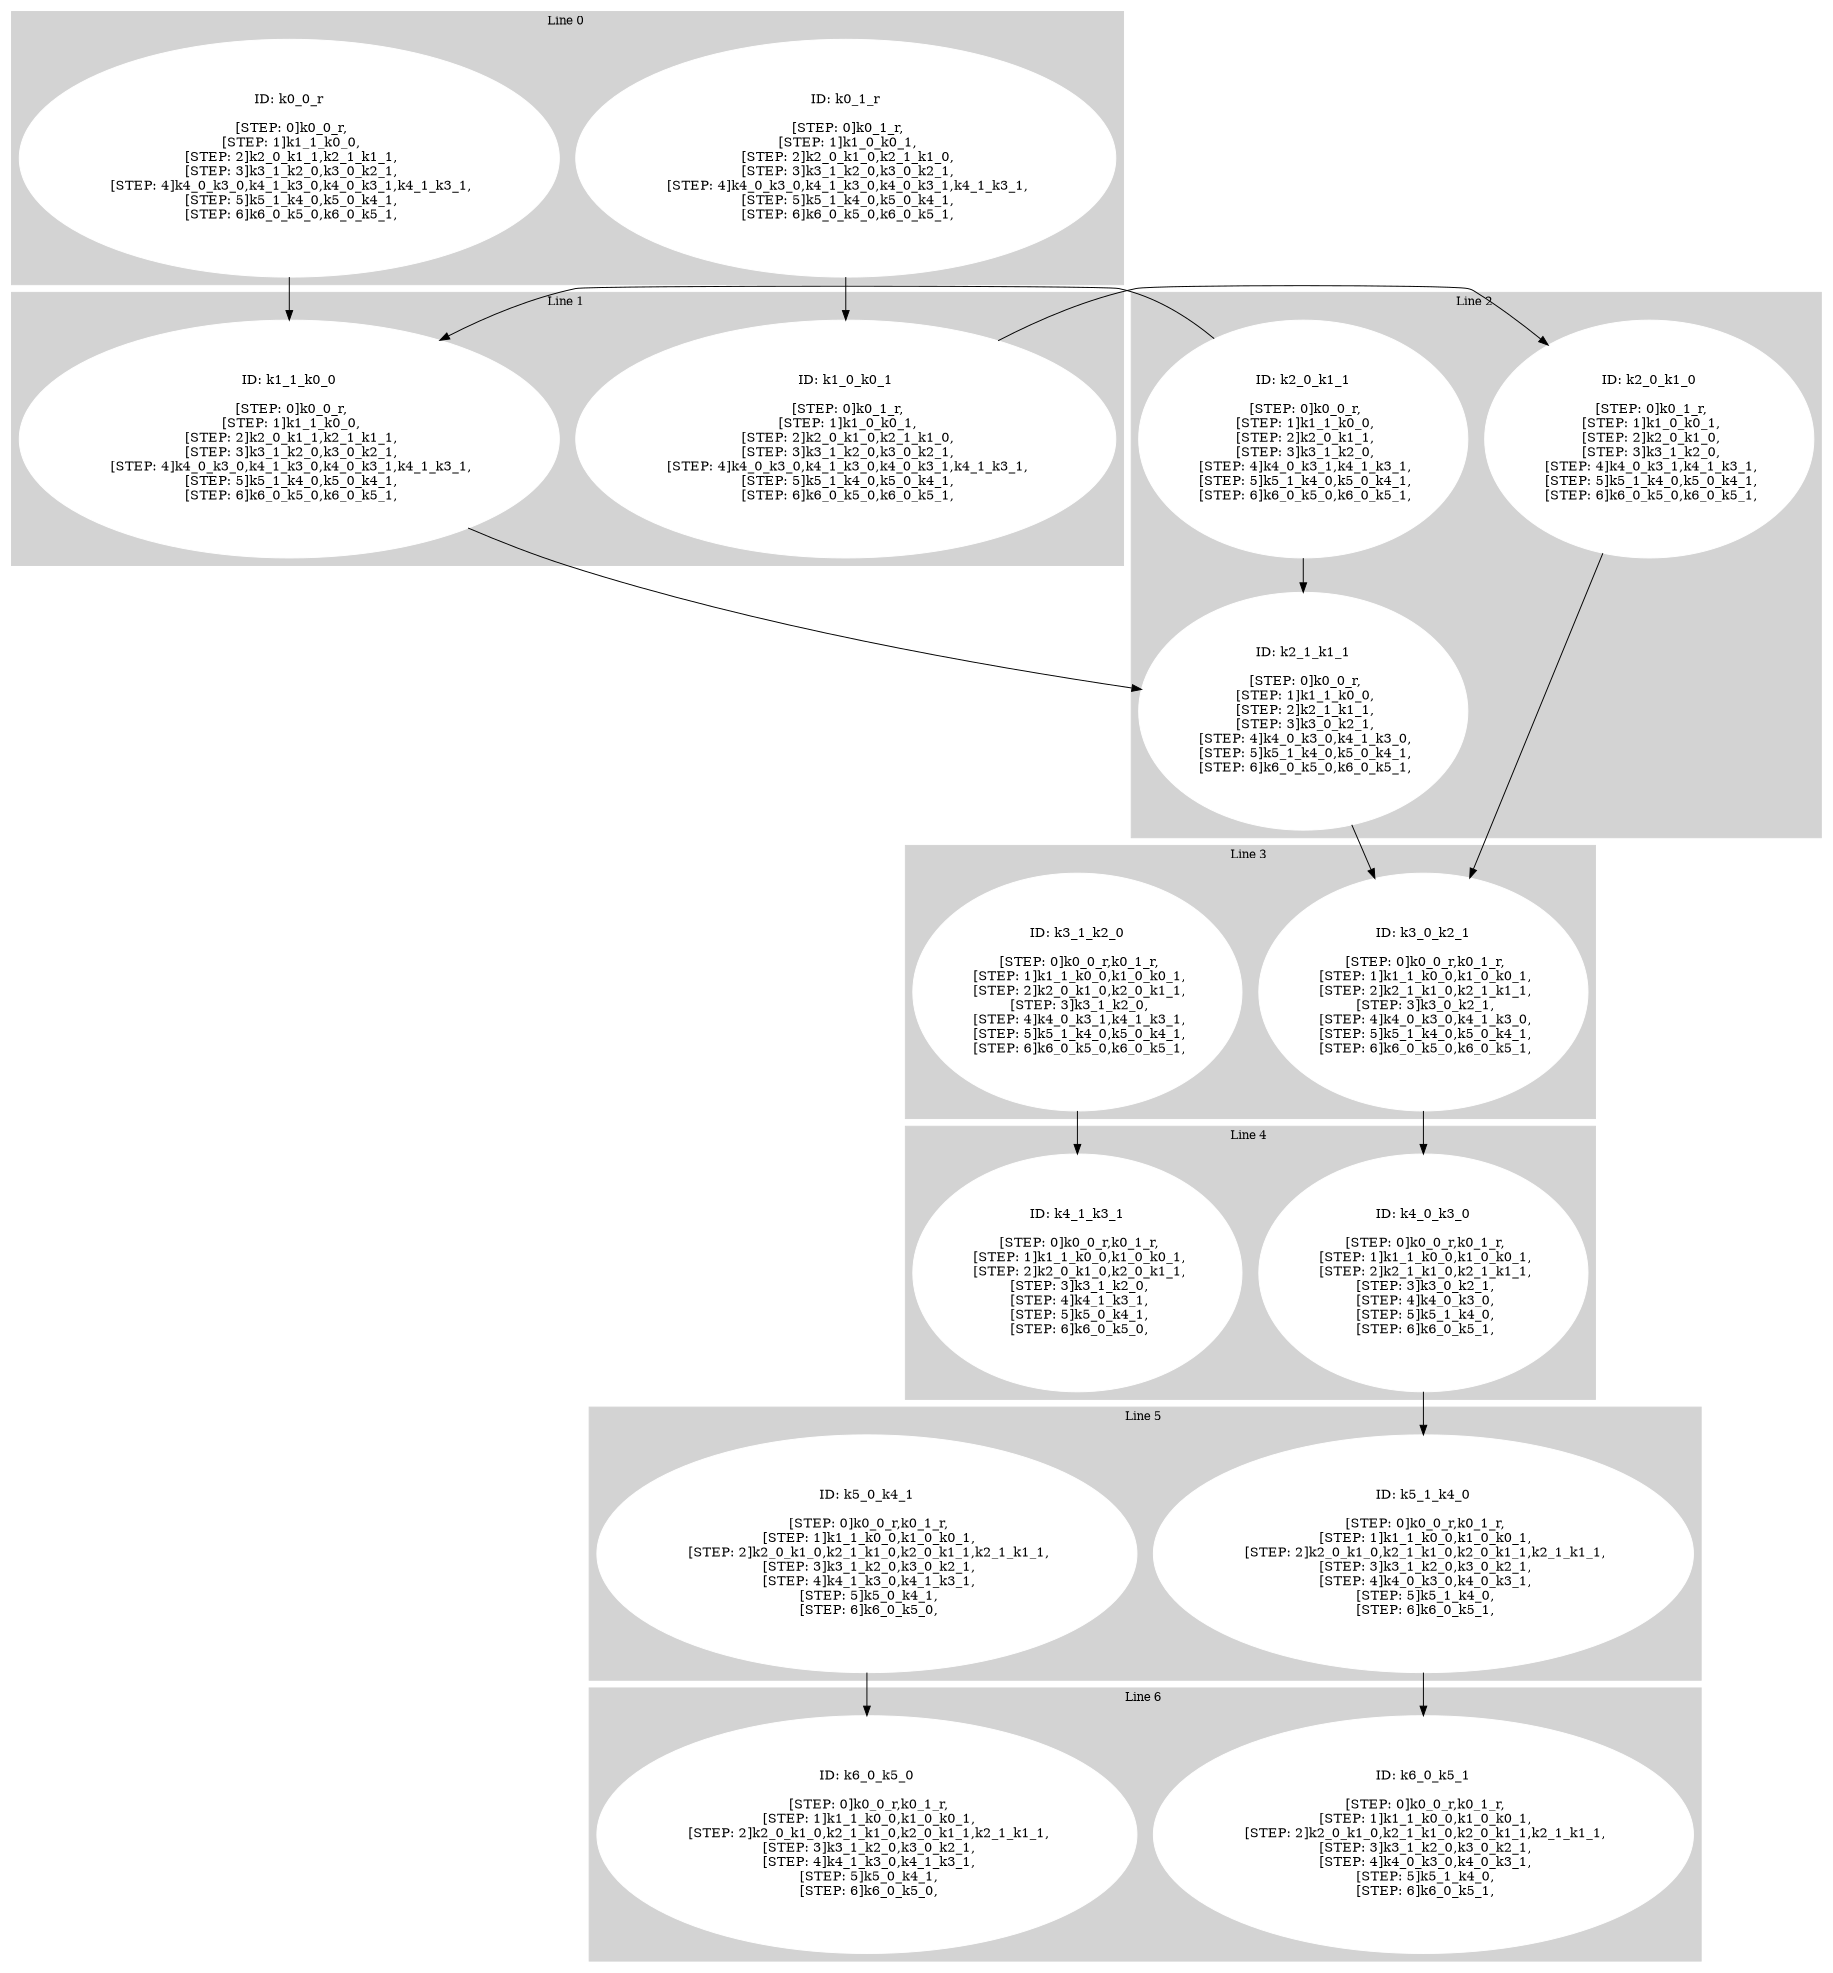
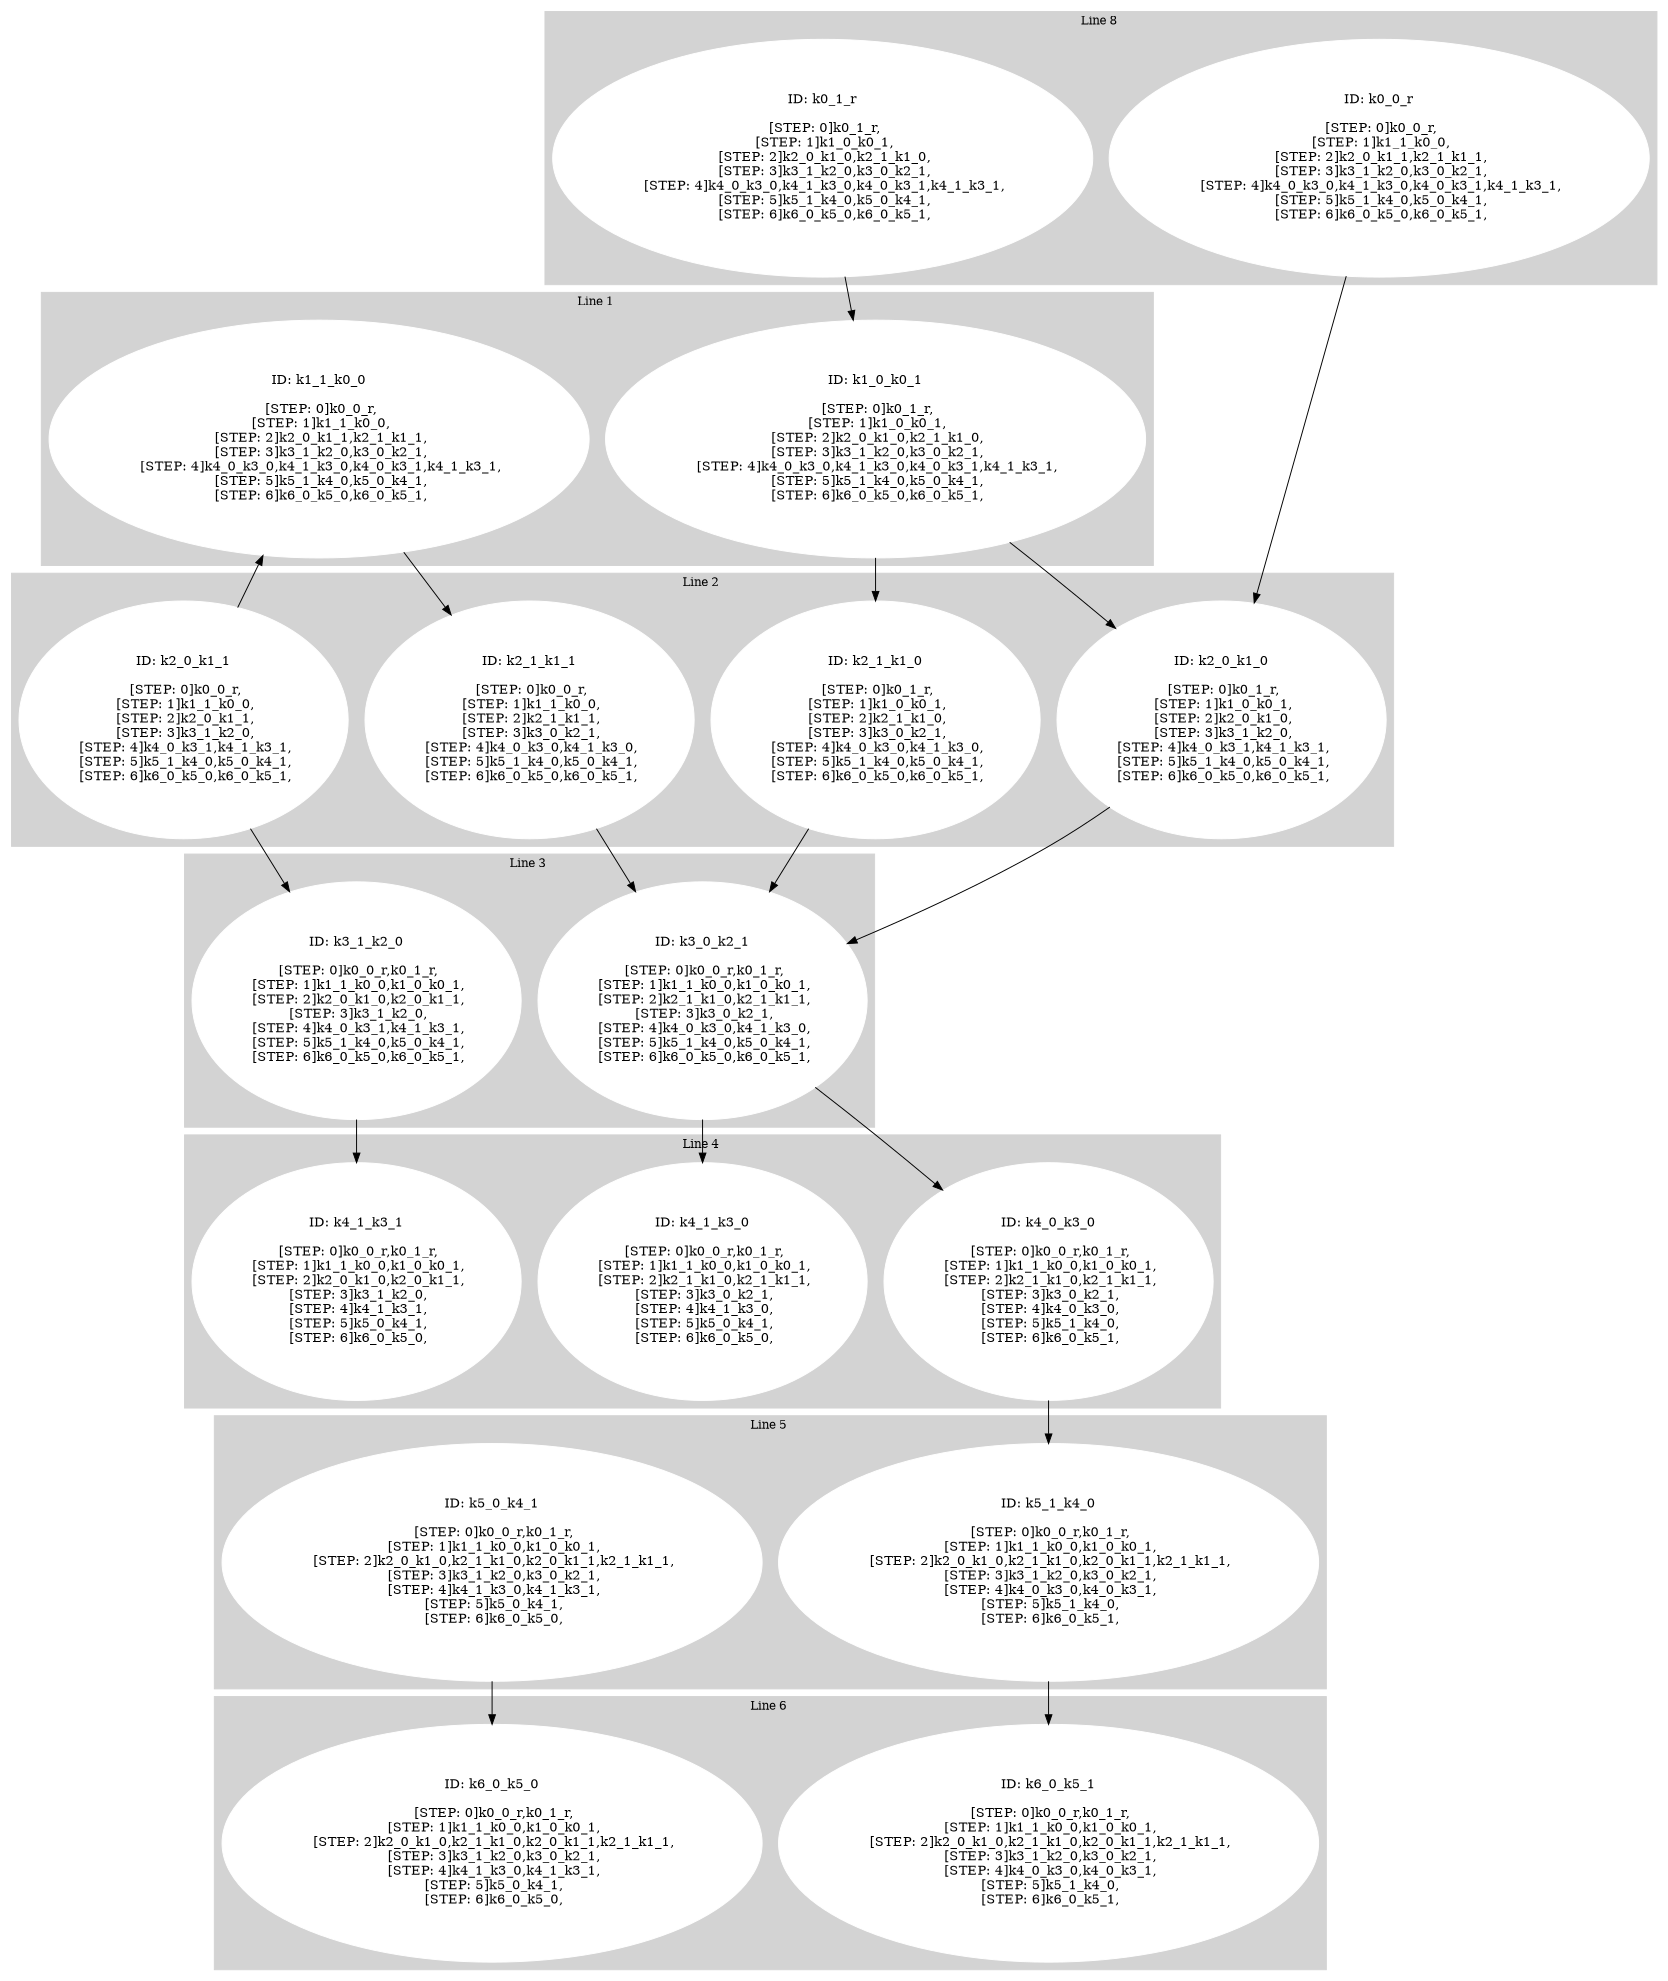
cluster "Line 0 ": label "Line 0 " -> "Line 8 "
edge "ID: k0_0_r" -> "ID: k1_1_k0_0": now "ID: k0_0_r" -> "ID: k2_0_k1_0"
edge "ID: k2_0_k1_1" -> "ID: k2_1_k1_1": now "ID: k2_0_k1_1" -> "ID: k3_1_k2_0"
node "ID: k2_1_k1_0": added
node "ID: k4_1_k3_0": added
